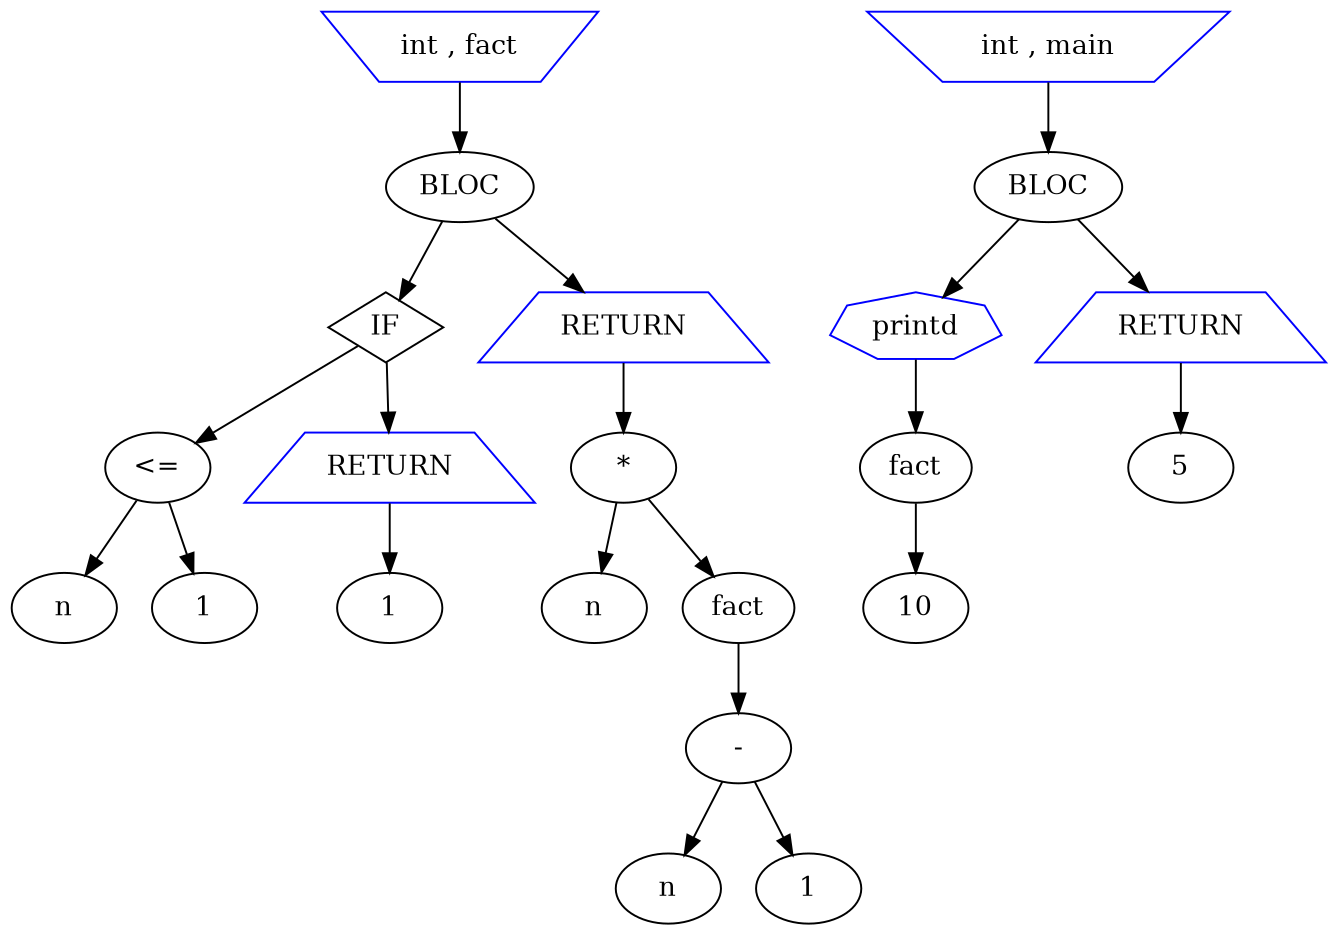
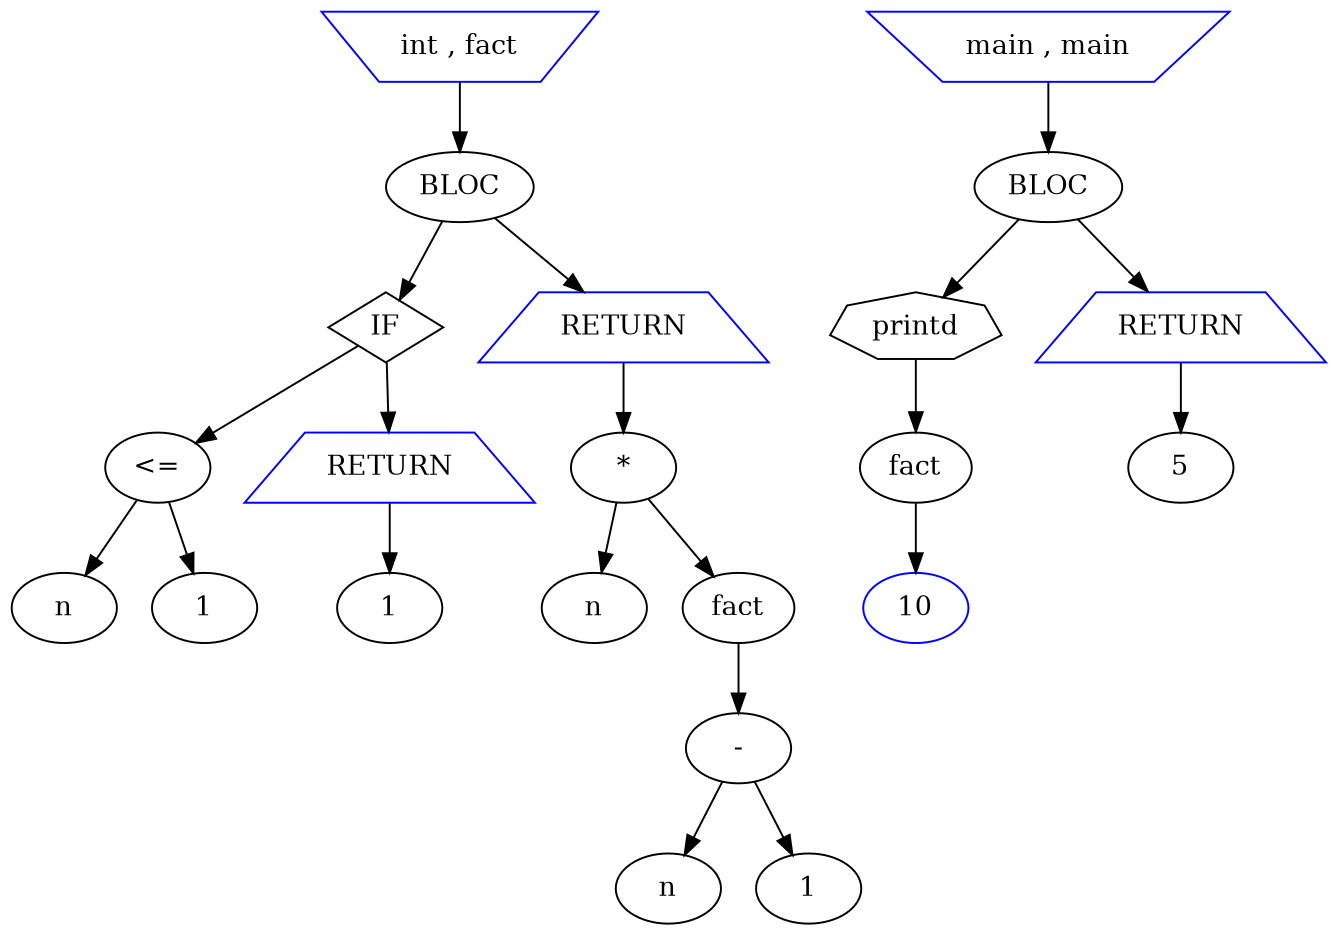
node "int , main": label "int , main" -> "main , main"
node "printd": color blue -> black
node "10": color black -> blue
